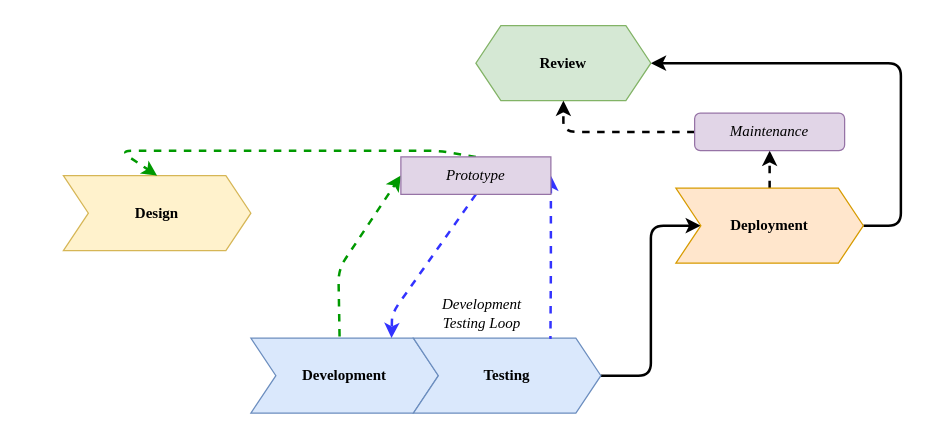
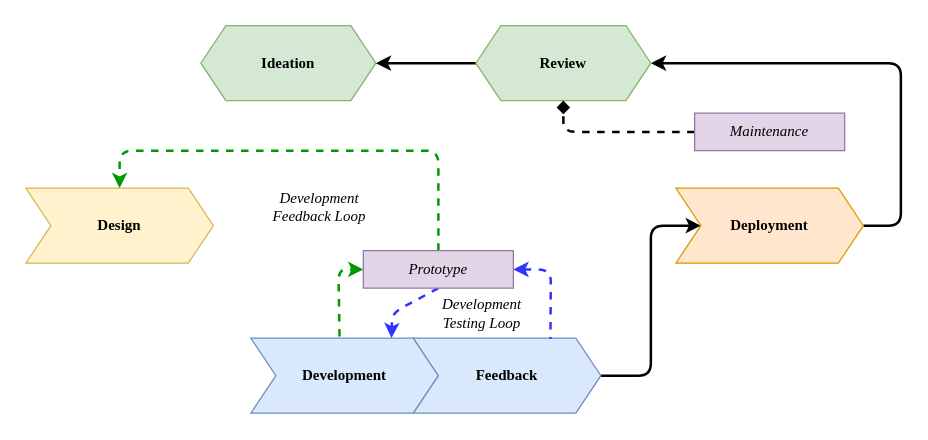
node "Ideation": added
edge "Review" -> "Ideation": added
edge "Maintenance" -> "Review": arrowhead classic -> diamond
node "Maintenance": shape rounded rectangle -> rectangle
edge "Deployment" -> "Maintenance": removed
node "Prototype": moved (476, 176) -> (438, 269)
node "Development Feedback Loop": added
node "Design": moved (157, 213) -> (119, 226)
node "Testing": label "Testing" -> "Feedback"
